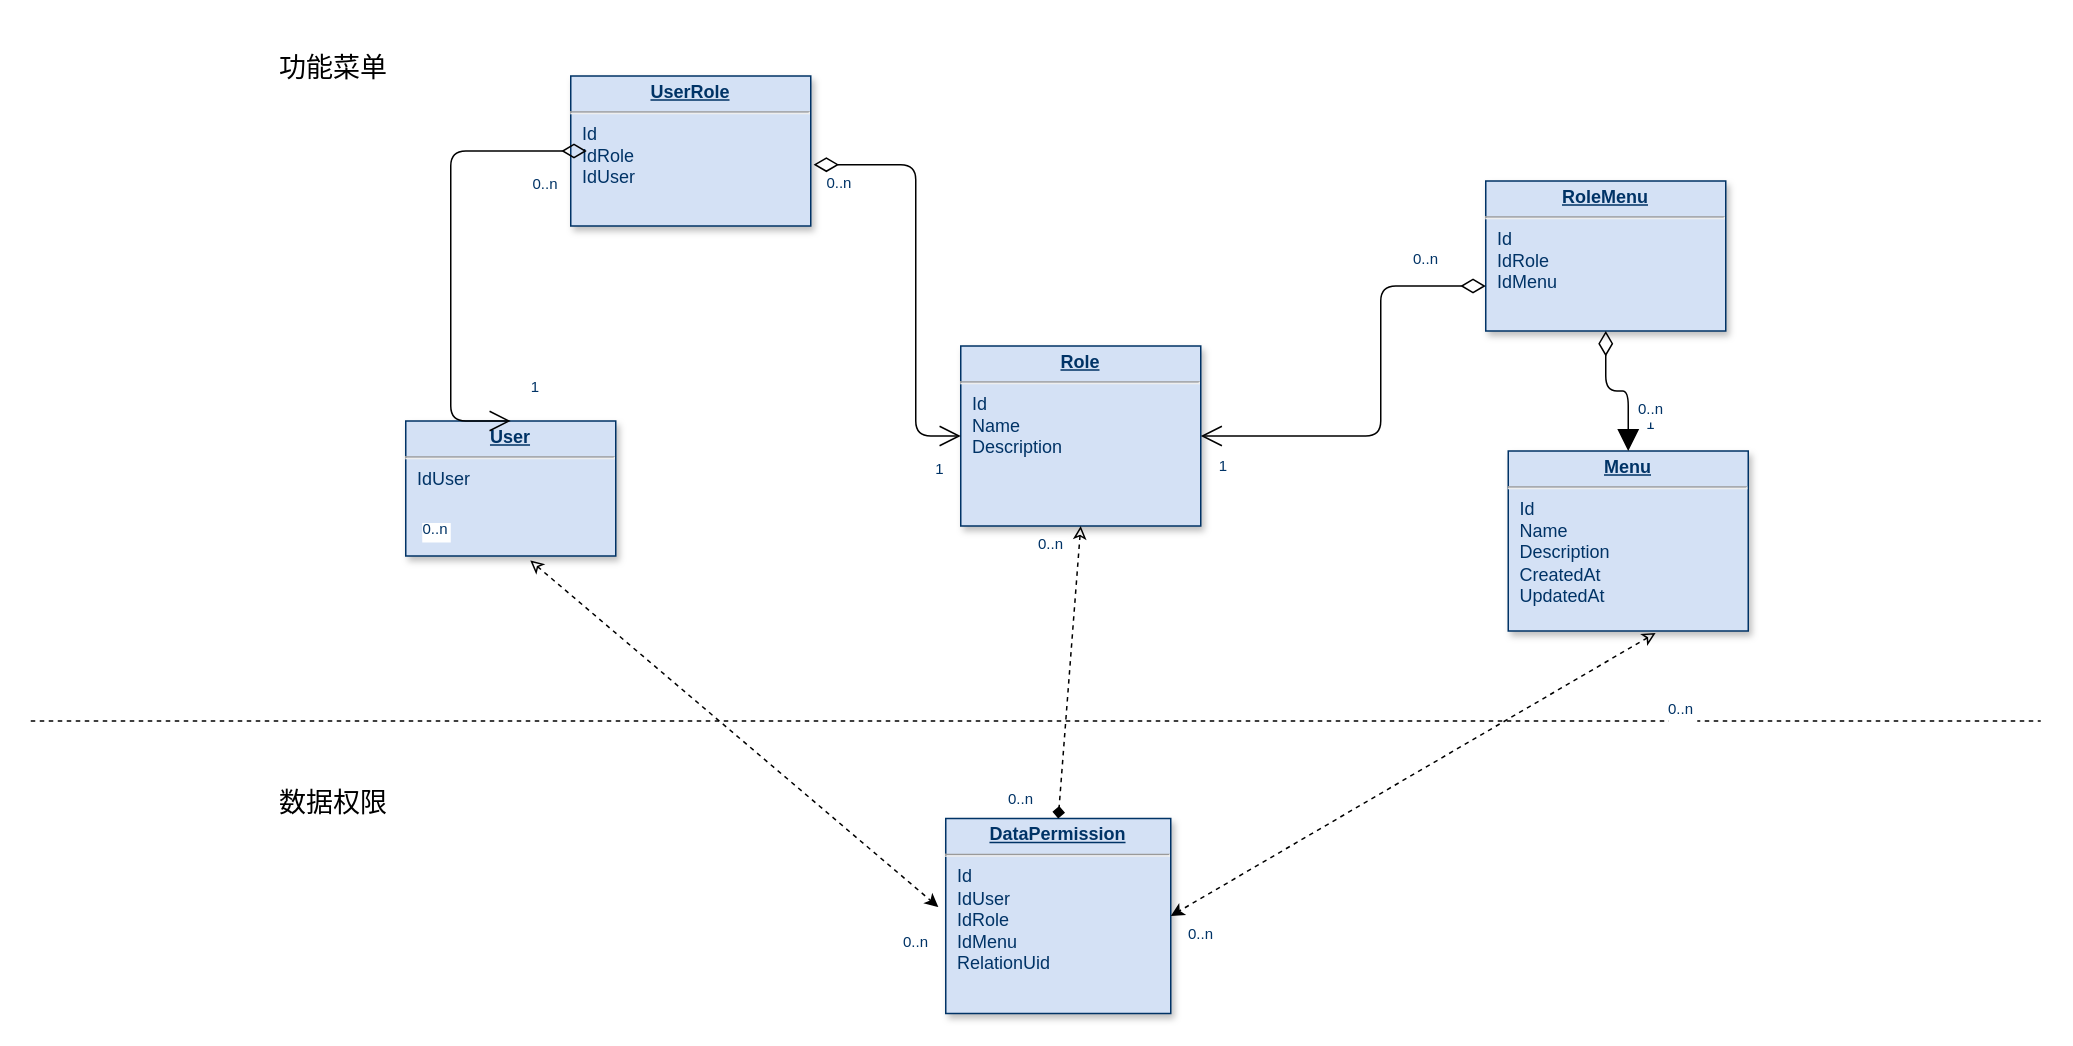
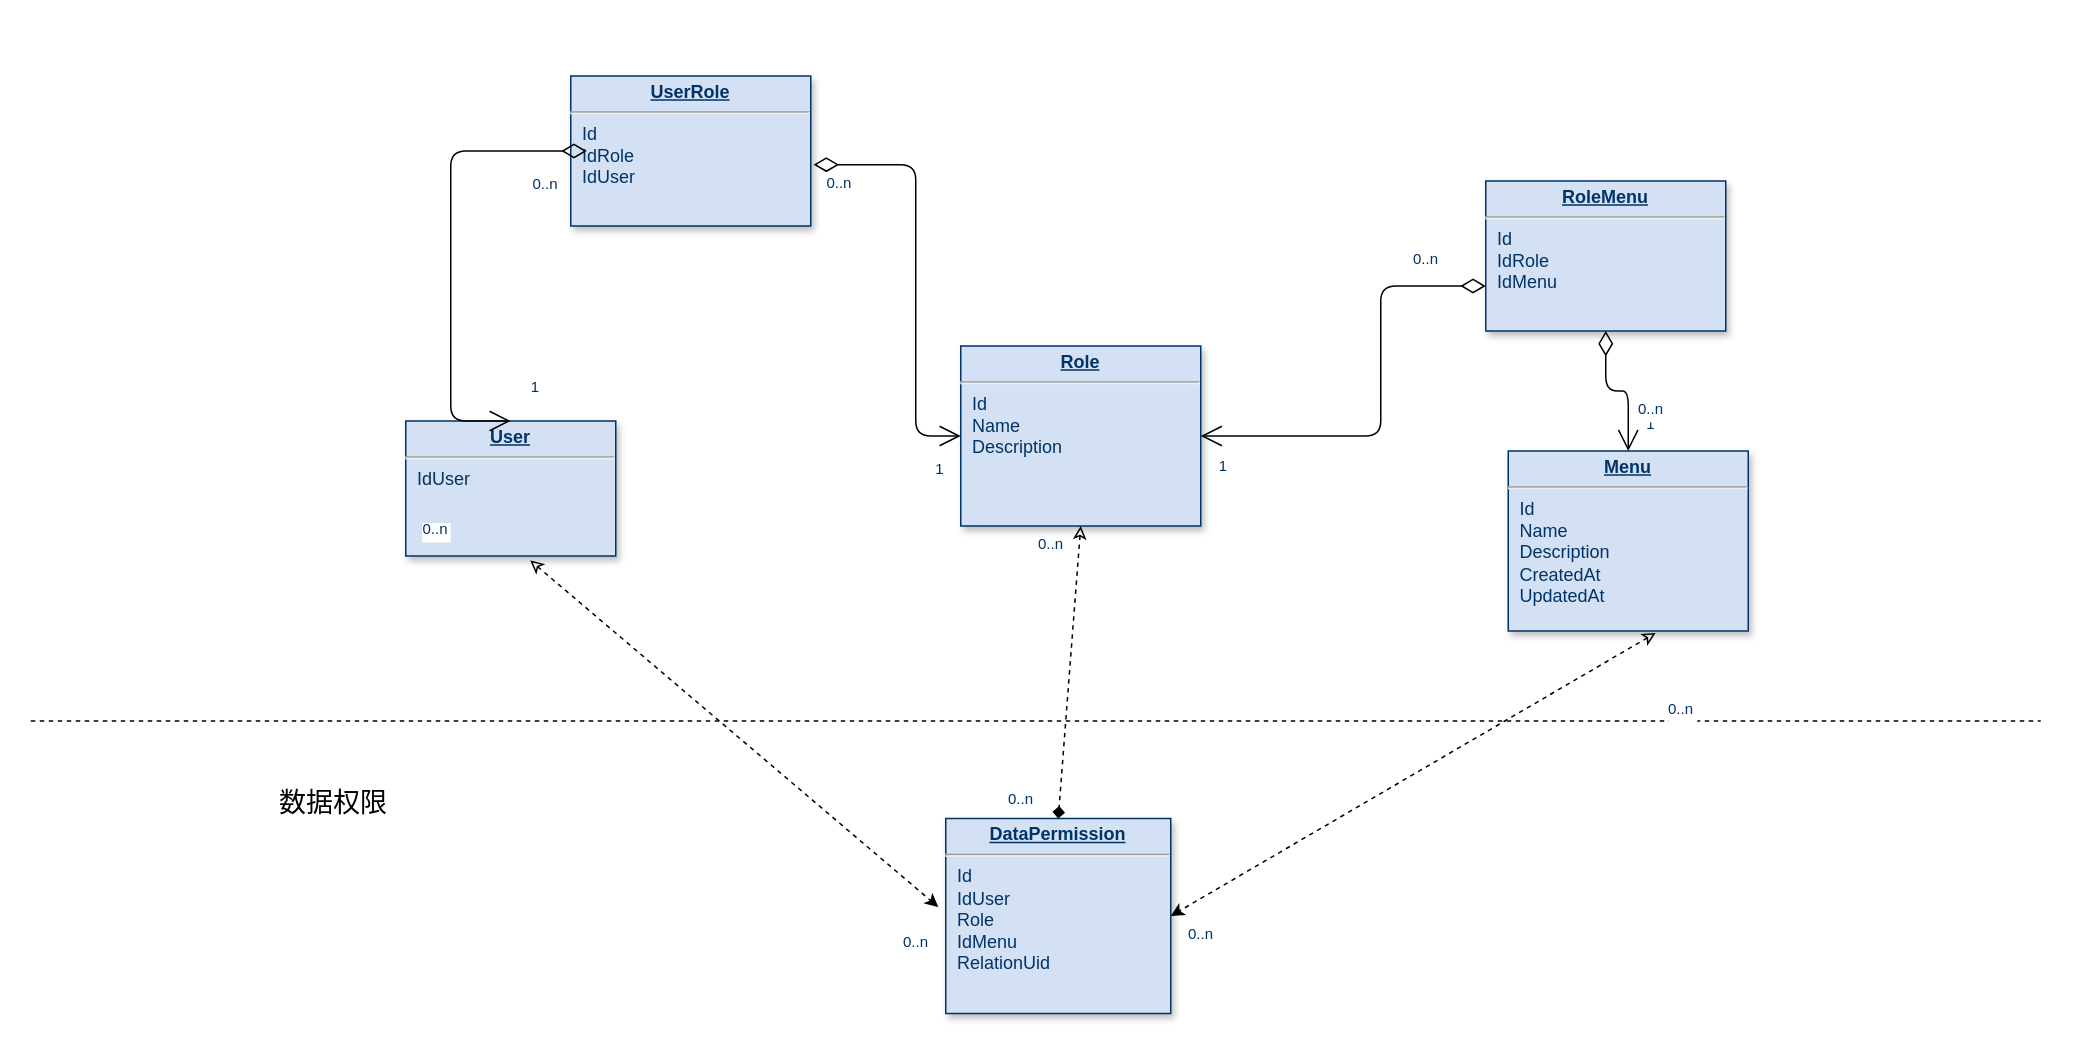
node "功能菜单": removed
edge "RoleMenu Id IdRole IdMenu" -- "Menu Id Name Description CreatedAt UpdatedAt": arrowhead block -> open
node "DataPermission Id IdUser IdRole IdMenu RelationUid": label "DataPermission Id IdUser IdRole IdMenu RelationUid" -> "DataPermission Id IdUser Role IdMenu RelationUid"
